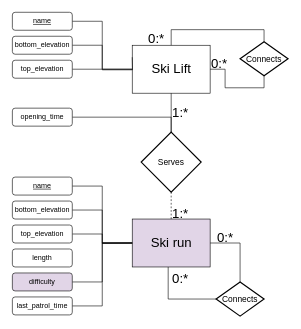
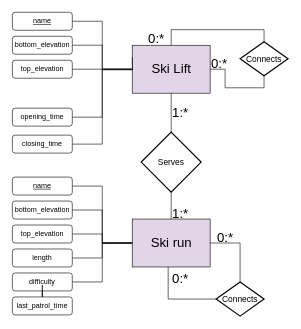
node "Ski Lift": fillcolor #ffffff -> #e1d5e7
edge "opening_time" -- "Serves": now "opening_time" -- "Ski Lift"
node "closing_time": added
edge "Ski Lift" -- "closing_time": added
edge "Serves" -- "Ski run": style dashed -> solid
edge "Ski run" -- "length": added
node "difficulty": fillcolor #e1d5e7 -> #ffffff
edge "Ski run" -- "last_patrol_time": now "difficulty" -- "last_patrol_time"
